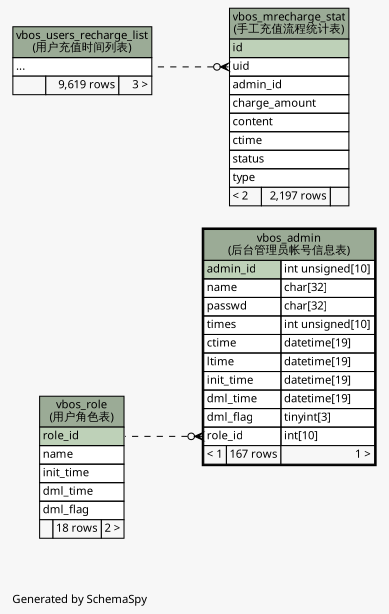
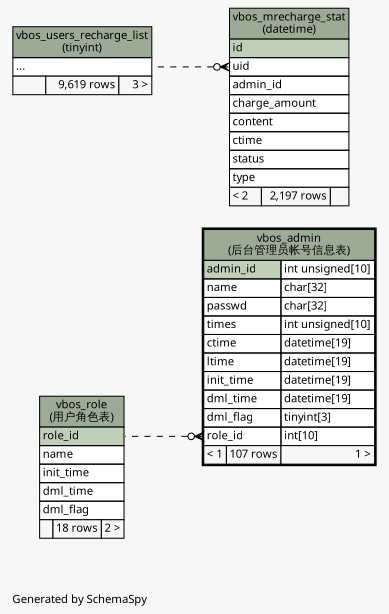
node "vbos_mrecharge_stat": text "(手工充值流程统计表)" -> "(datetime)"
node "vbos_users_recharge_list": text "(用户充值时间列表)" -> "(tinyint)"
node "vbos_admin": text "167 rows" -> "107 rows"
